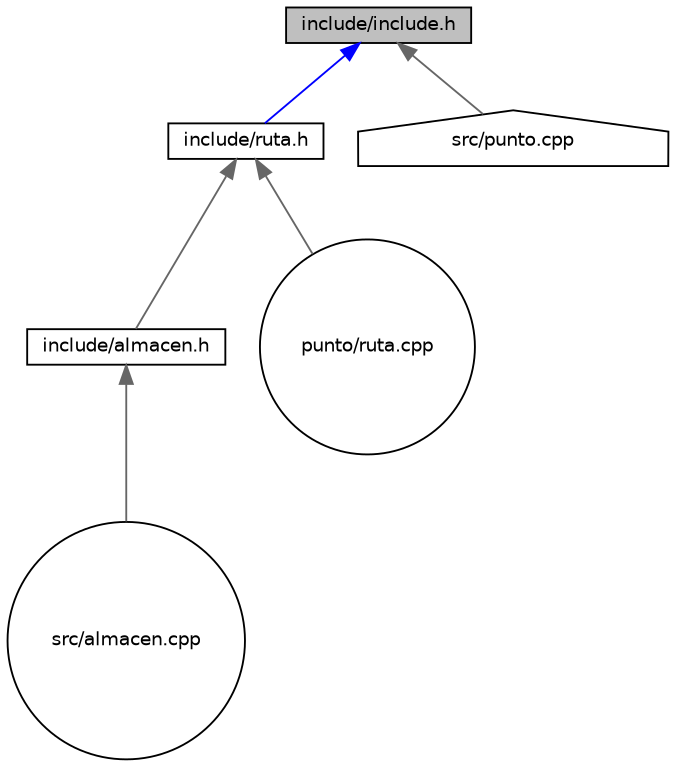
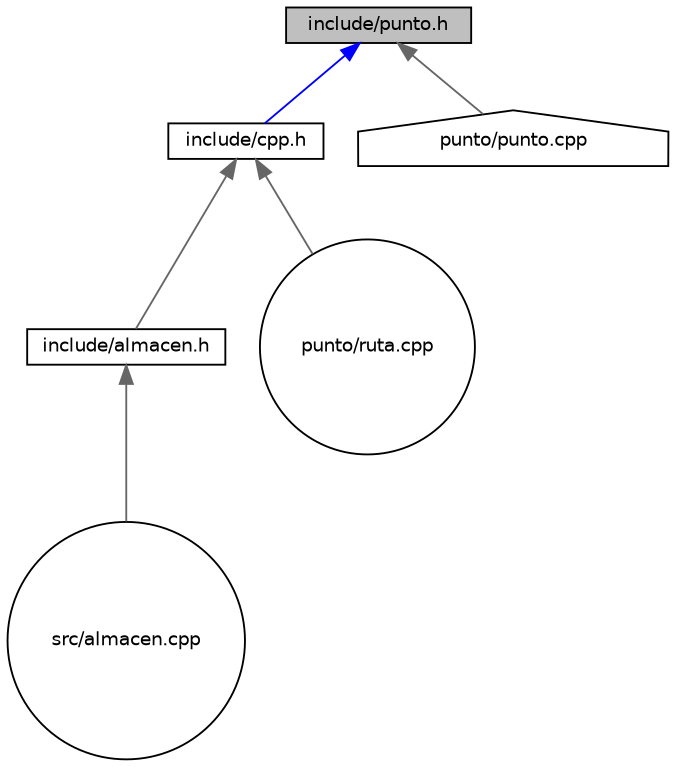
node "include/include.h": label "include/include.h" -> "include/punto.h"
node "include/ruta.h": label "include/ruta.h" -> "include/cpp.h"
node "src/punto.cpp": label "src/punto.cpp" -> "punto/punto.cpp"
